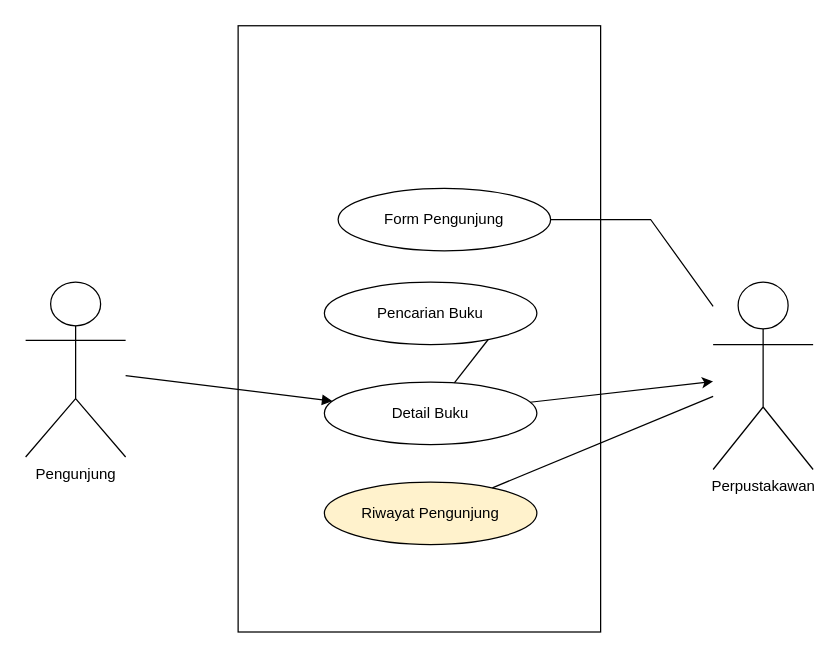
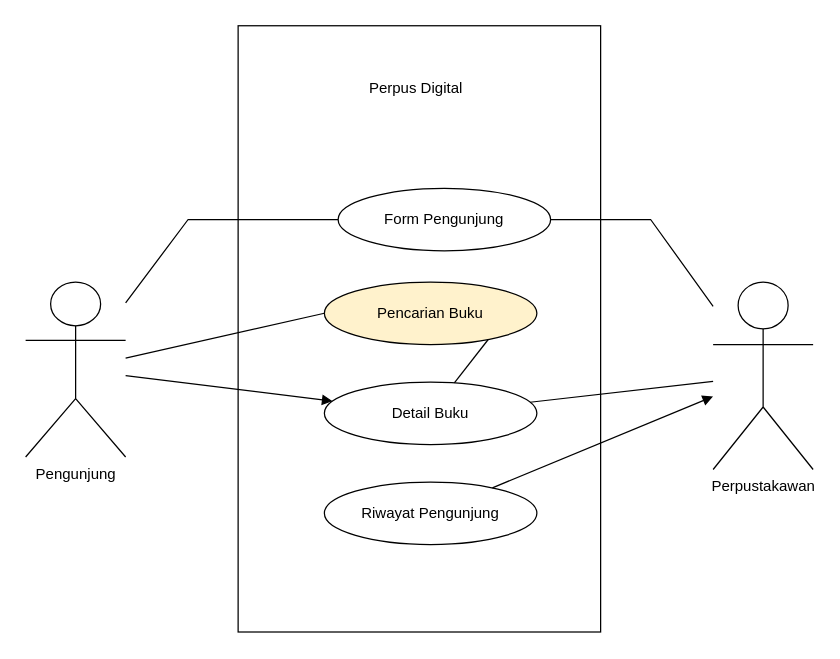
node "Perpus Digital": added
edge "Form Pengunjung" -- "Pengunjung": added
node "Pencarian Buku": fillcolor #ffffff -> #fff2cc
edge "Pencarian Buku" -- "Pengunjung": added
edge "Detail Buku" -> "Perpustakawan": arrowhead classic -> none
edge "Perpustakawan" -- "Riwayat Pengunjung": arrowhead none -> block
node "Riwayat Pengunjung": fillcolor #fff2cc -> #ffffff
